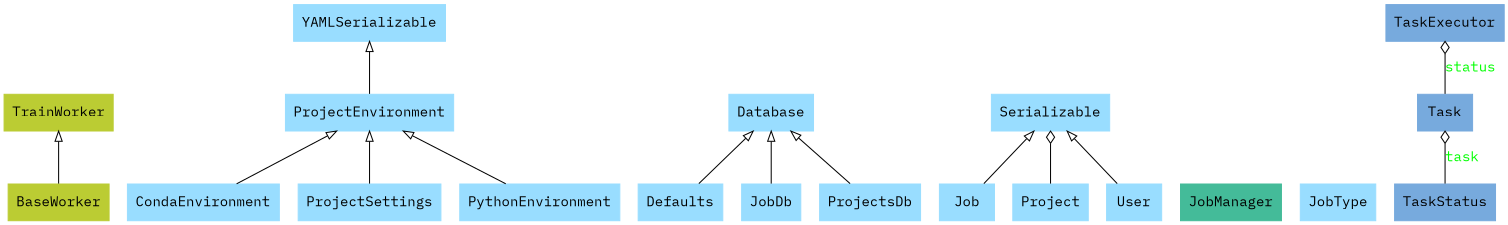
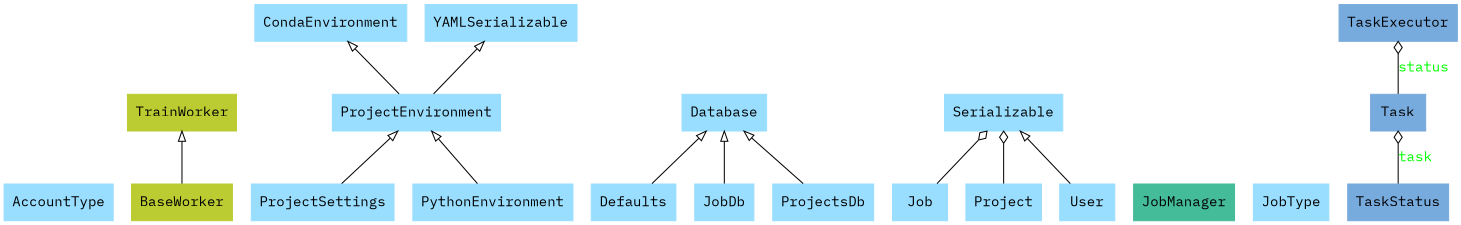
edge "CondaEnvironment" -> "ProjectEnvironment": reversed
edge "Job" -> "Serializable": arrowhead empty -> odiamond
node "AccountType": added
